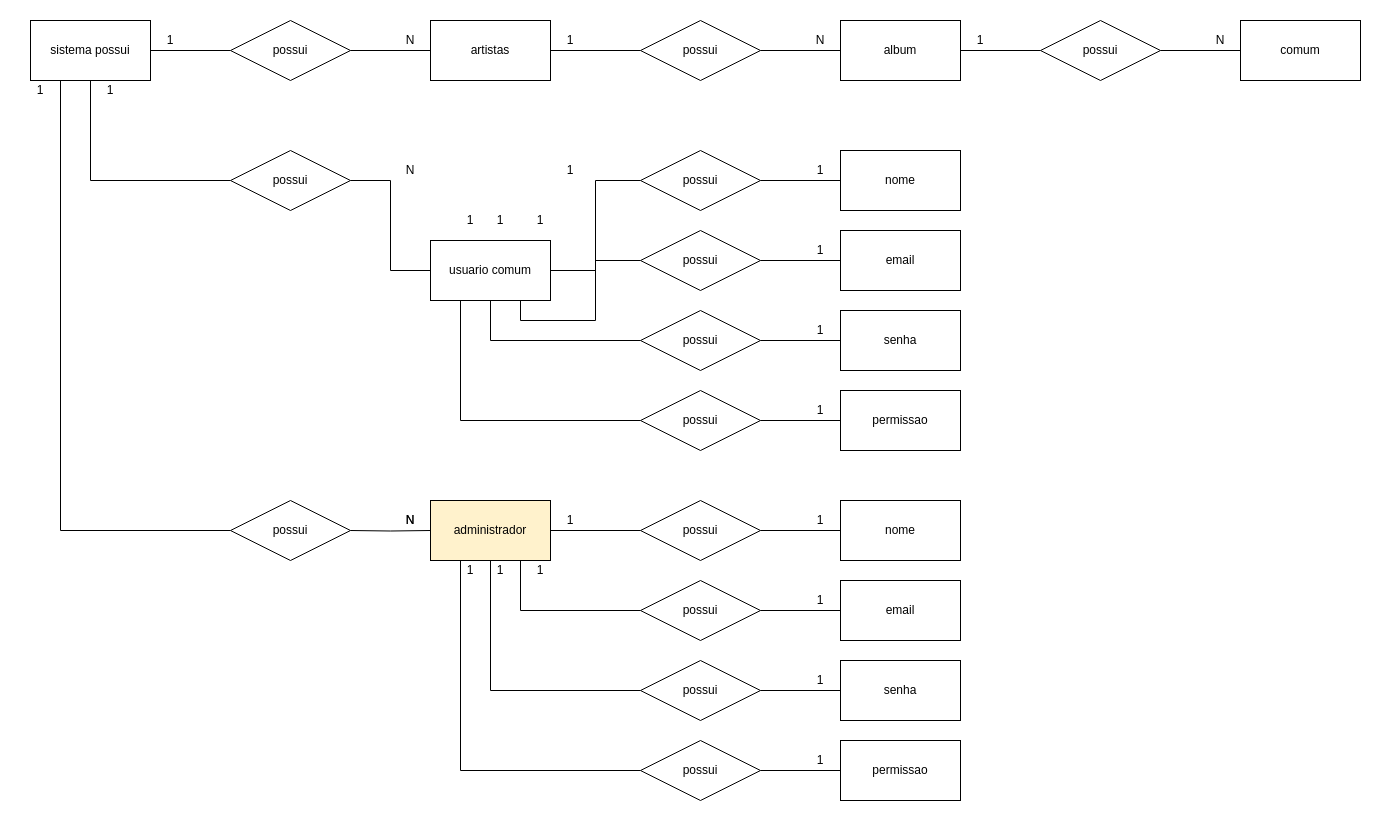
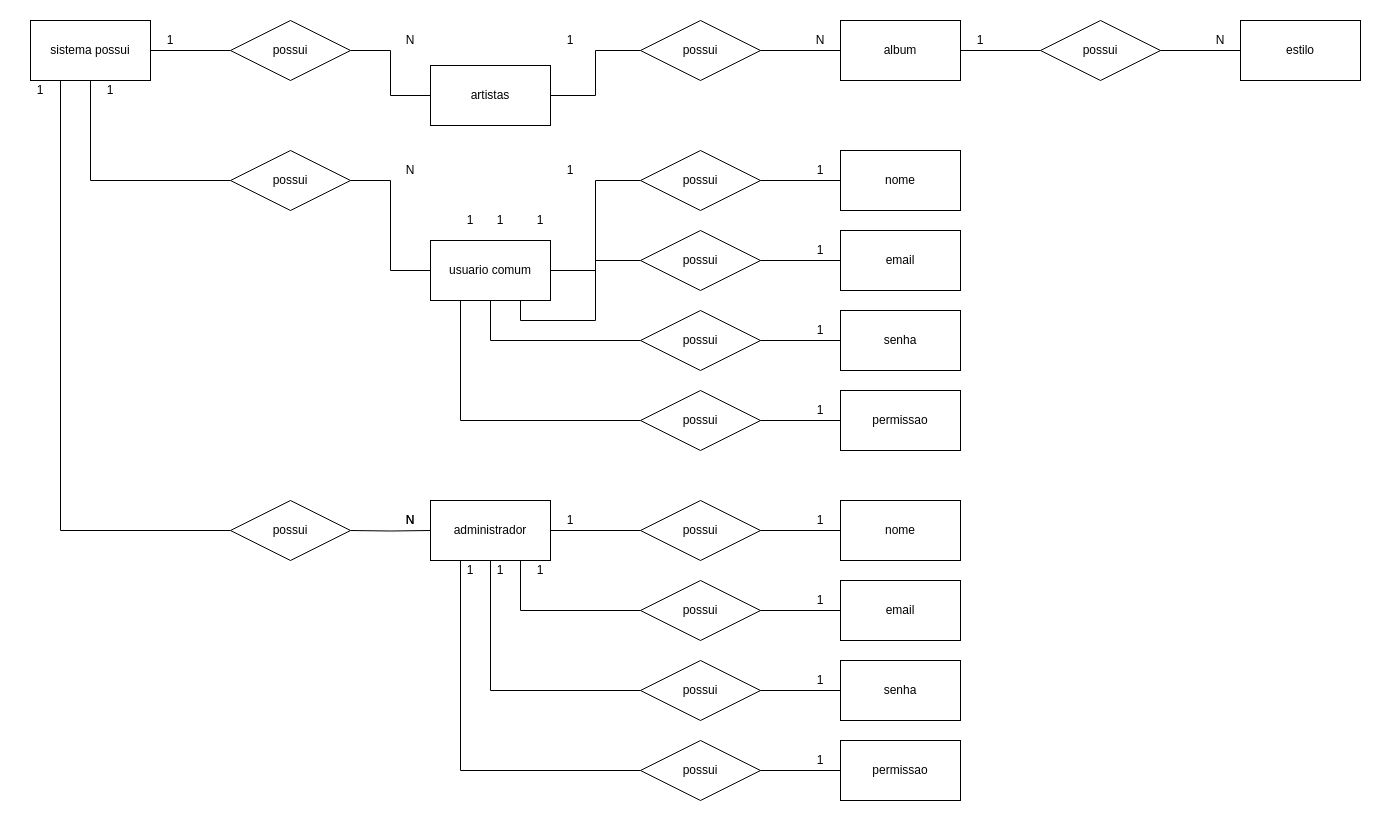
node "artistas": moved (491, 51) -> (491, 96)
node "comum": label "comum" -> "estilo"
node "administrador": fillcolor #fff2cc -> #ffffff
